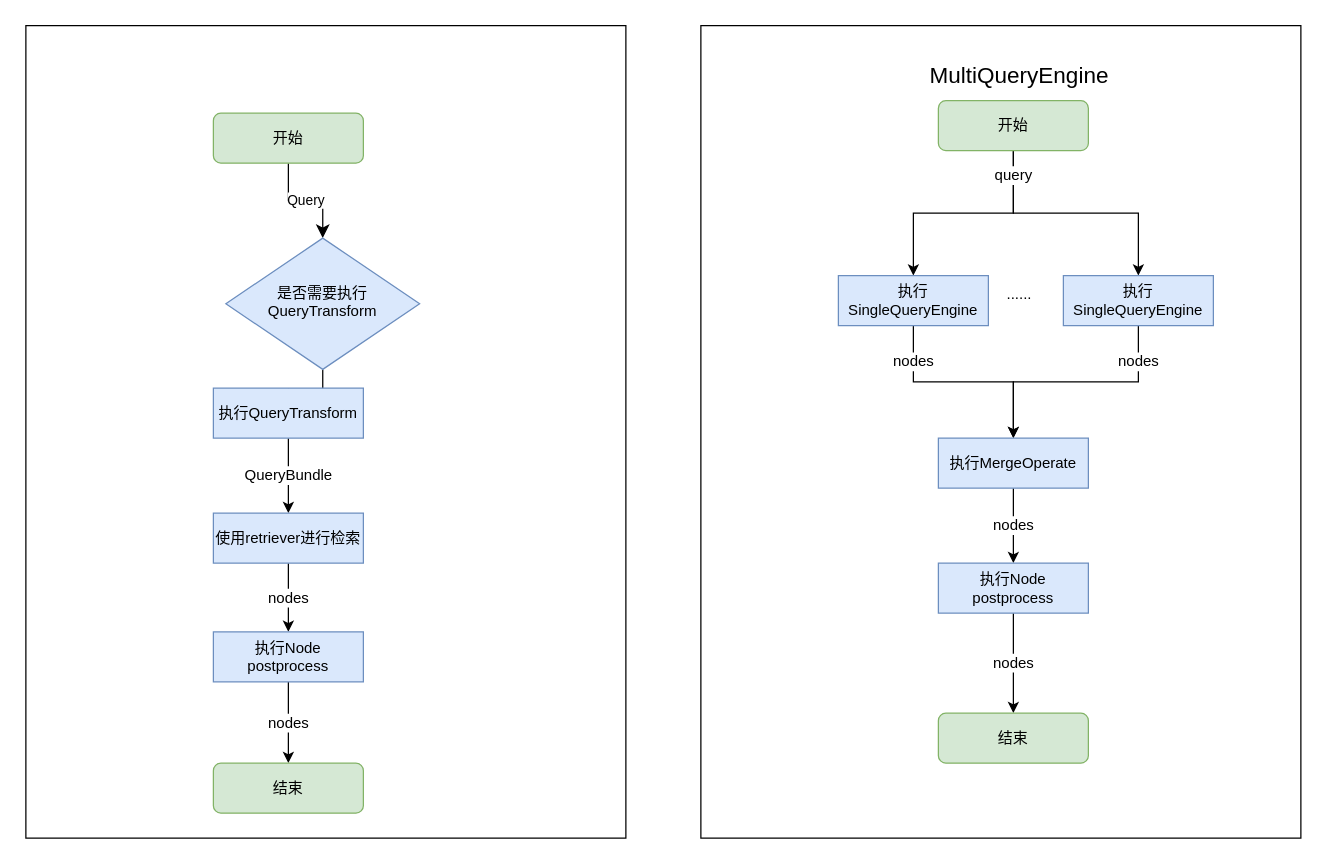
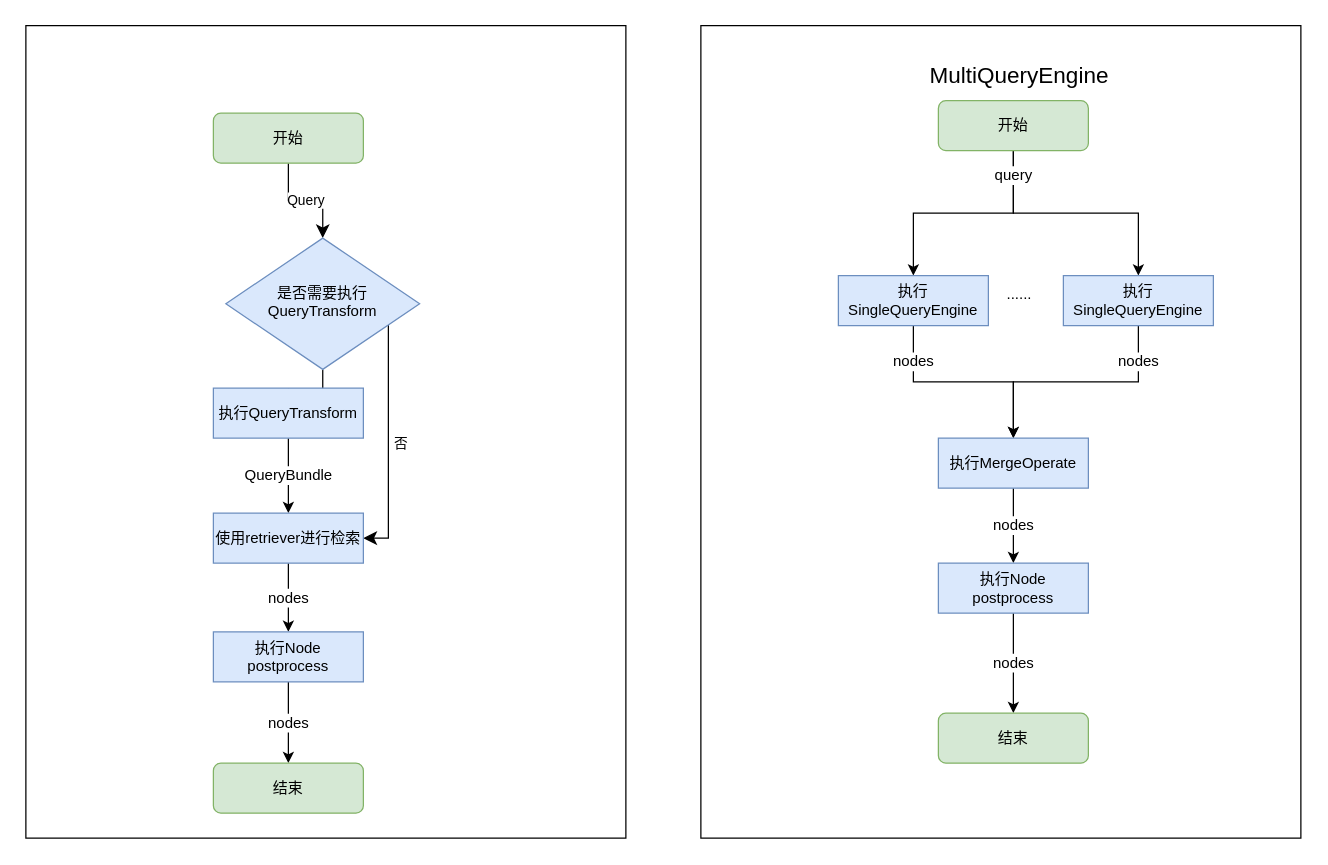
edge "是否需要执行QueryTransform" -> "使用retriever进行检索": added, label "否"
